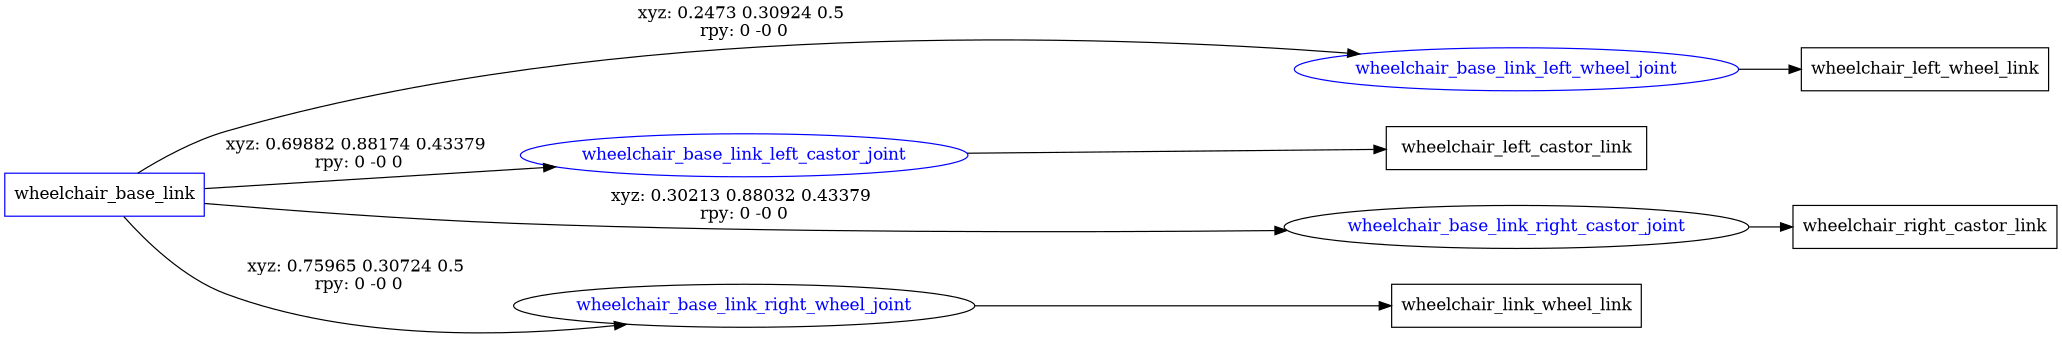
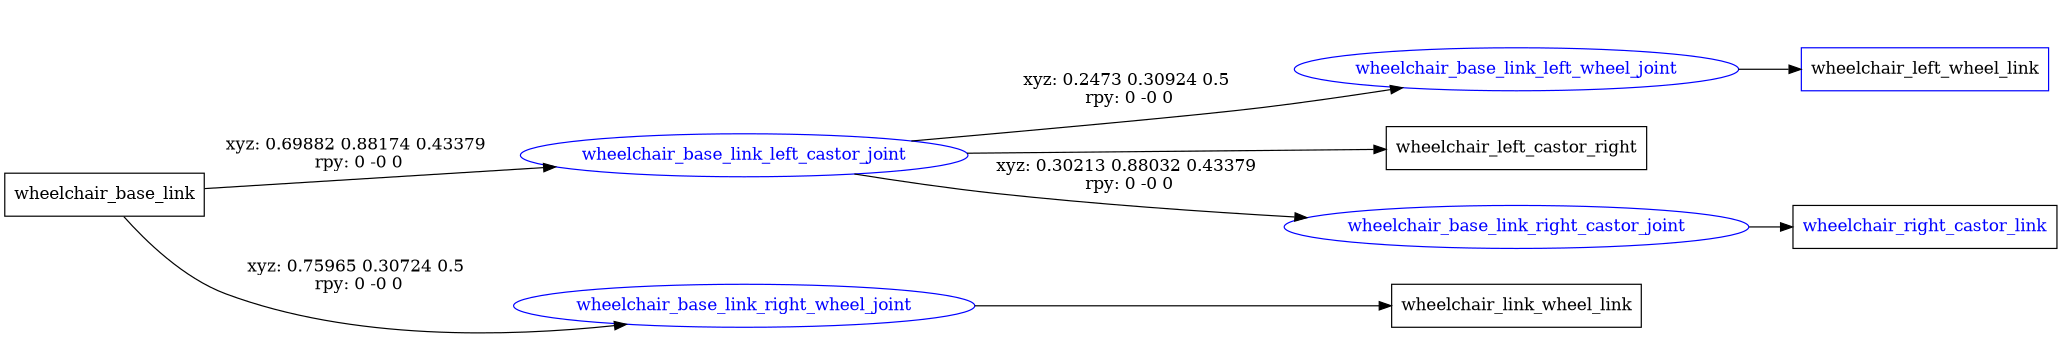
edge "wheelchair_base_link" -> "wheelchair_base_link_left_wheel_joint": now "wheelchair_base_link_left_castor_joint" -> "wheelchair_base_link_left_wheel_joint"
node "wheelchair_left_wheel_link": color black -> blue
node "wheelchair_left_castor_link": label "wheelchair_left_castor_link" -> "wheelchair_left_castor_right"
node "wheelchair_base_link": color blue -> black
node "wheelchair_base_link_right_castor_joint": color black -> blue
node "wheelchair_right_castor_link": fontcolor black -> blue
edge "wheelchair_base_link" -> "wheelchair_base_link_right_castor_joint": now "wheelchair_base_link_left_castor_joint" -> "wheelchair_base_link_right_castor_joint"
node "wheelchair_base_link_right_wheel_joint": color black -> blue
